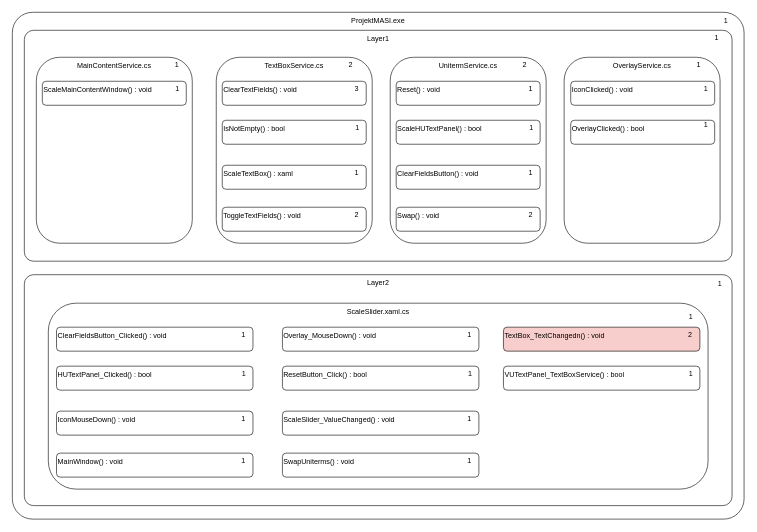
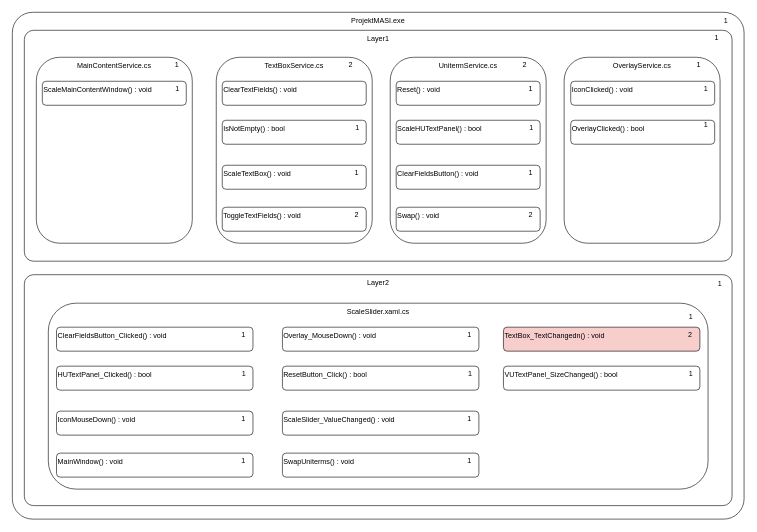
node "3": removed
node "ScaleTextBox() : xaml": label "ScaleTextBox() : xaml" -> "ScaleTextBox() : void"
node "VUTextPanel_TextBoxService() : bool": label "VUTextPanel_TextBoxService() : bool" -> "VUTextPanel_SizeChanged() : bool"
